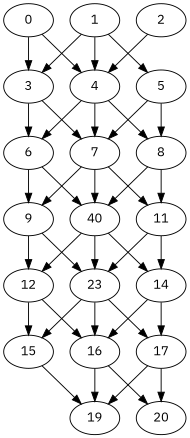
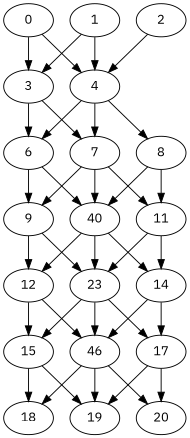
node "5": removed
node "16": label "16" -> "46"
node "18": added
